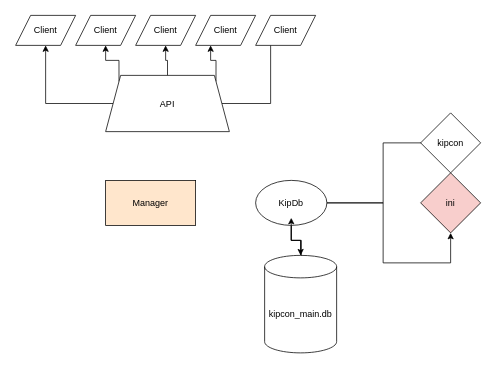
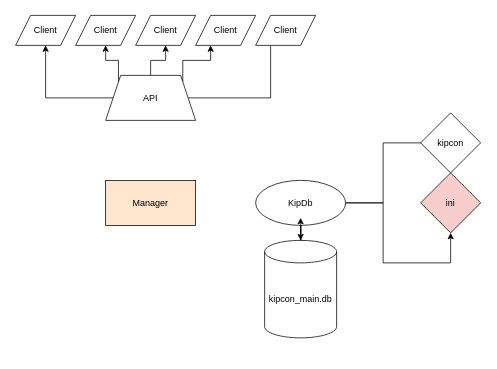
node "API": size 124x56 -> 90x45
node "KipDb": size 71x45 -> 90x45
node "kipcon_main.db": moved (300, 304) -> (300, 289)
